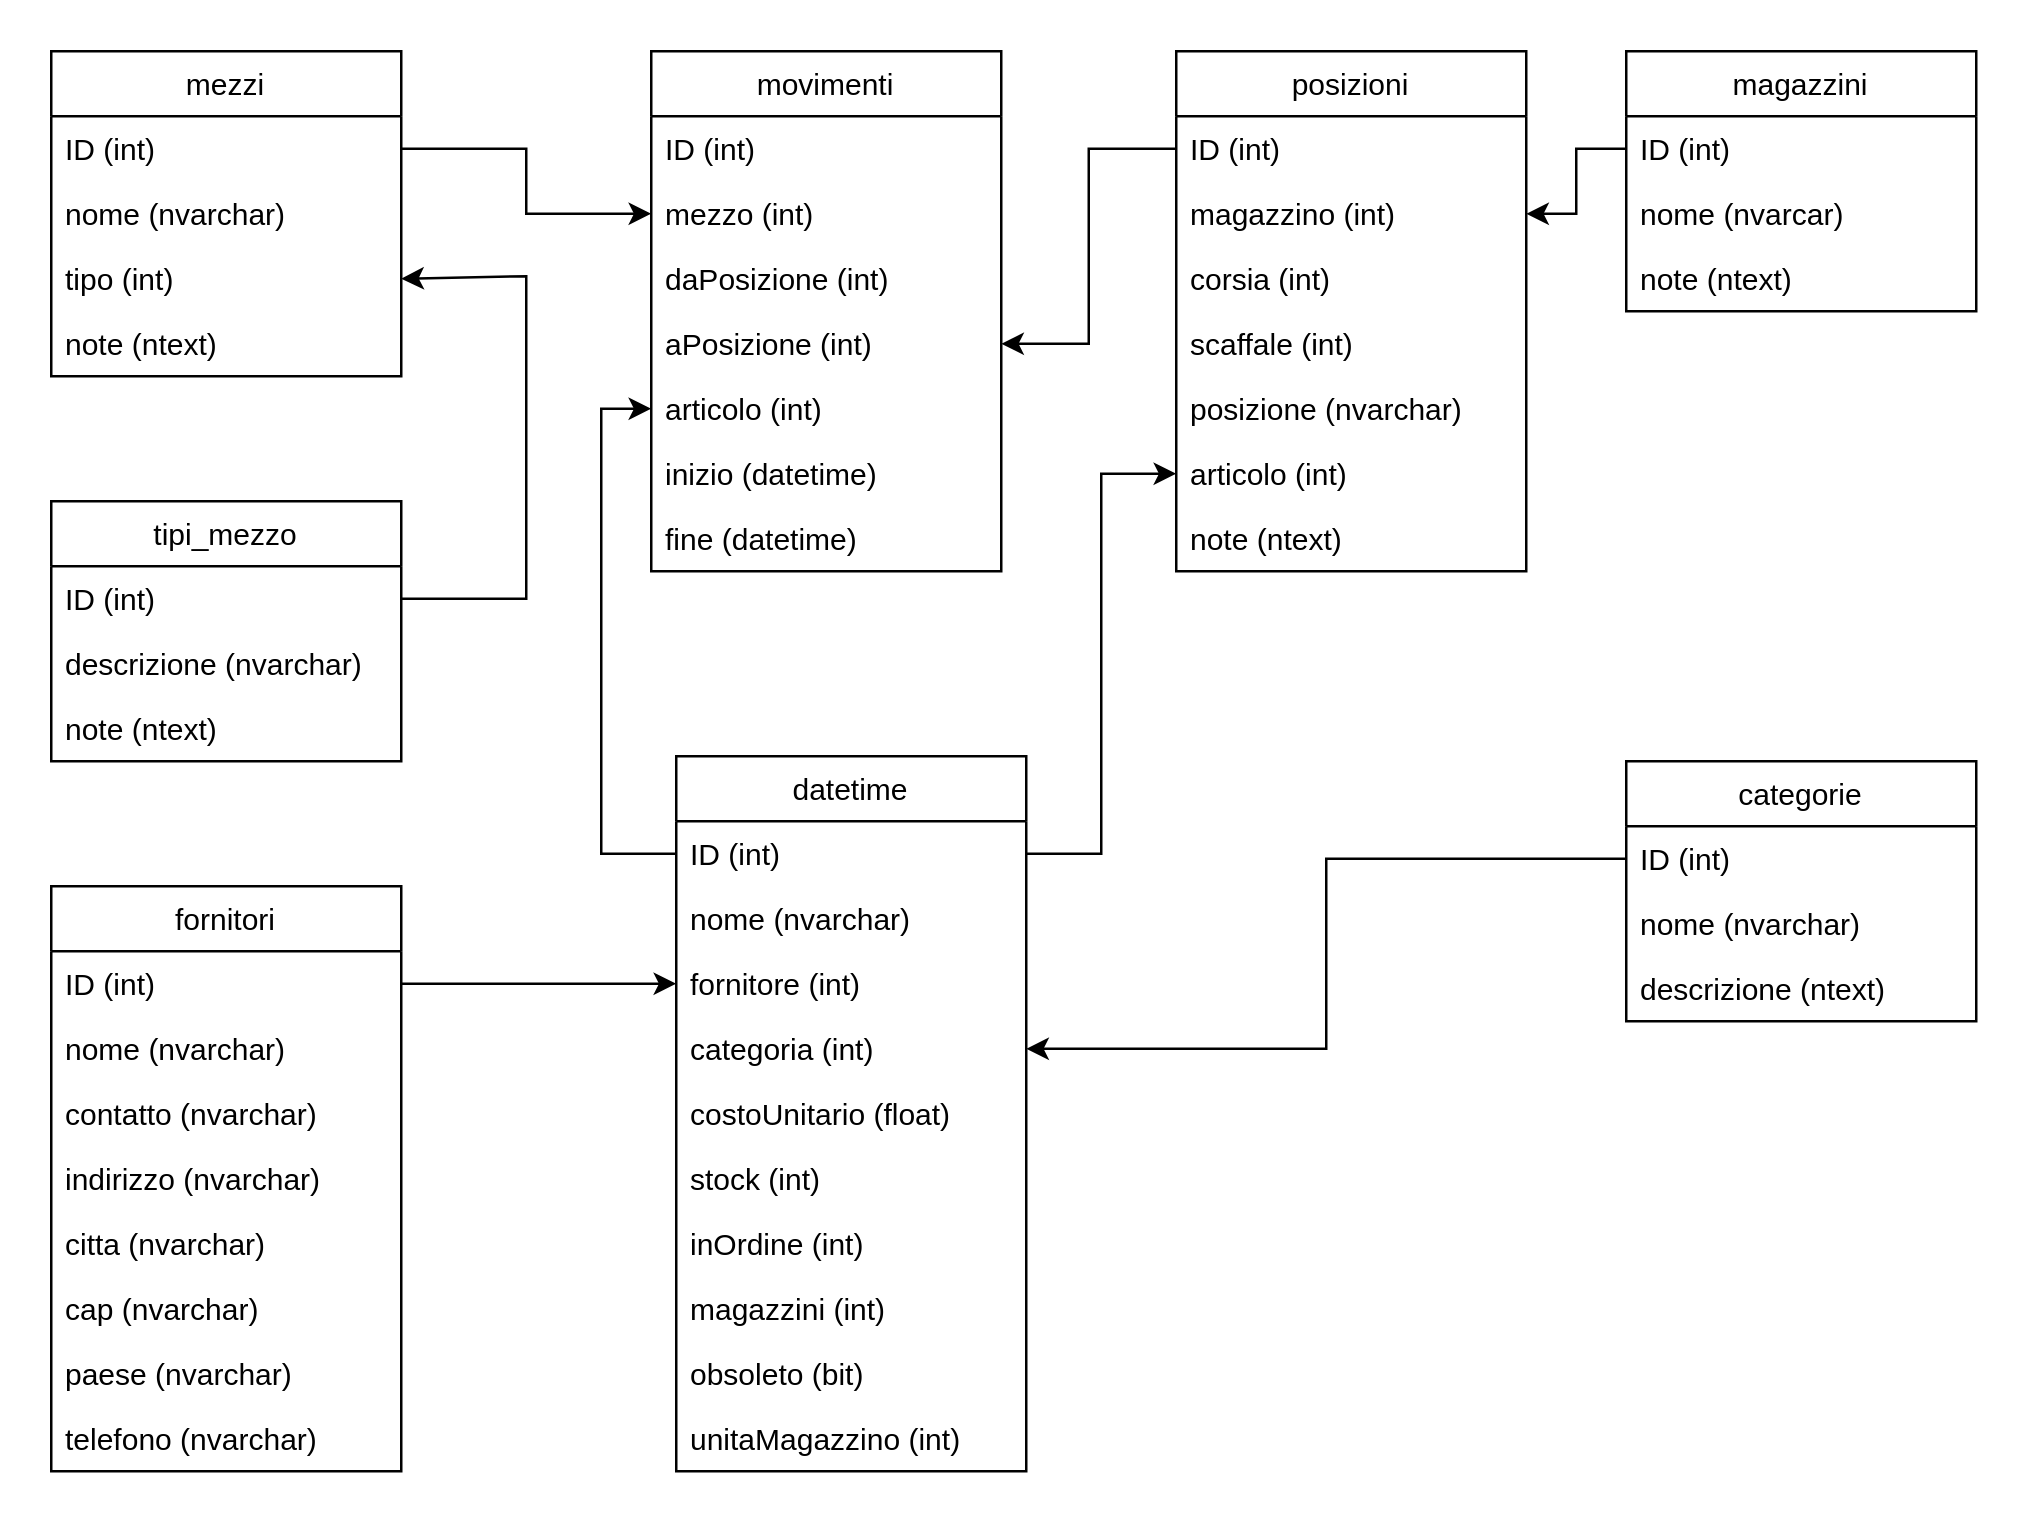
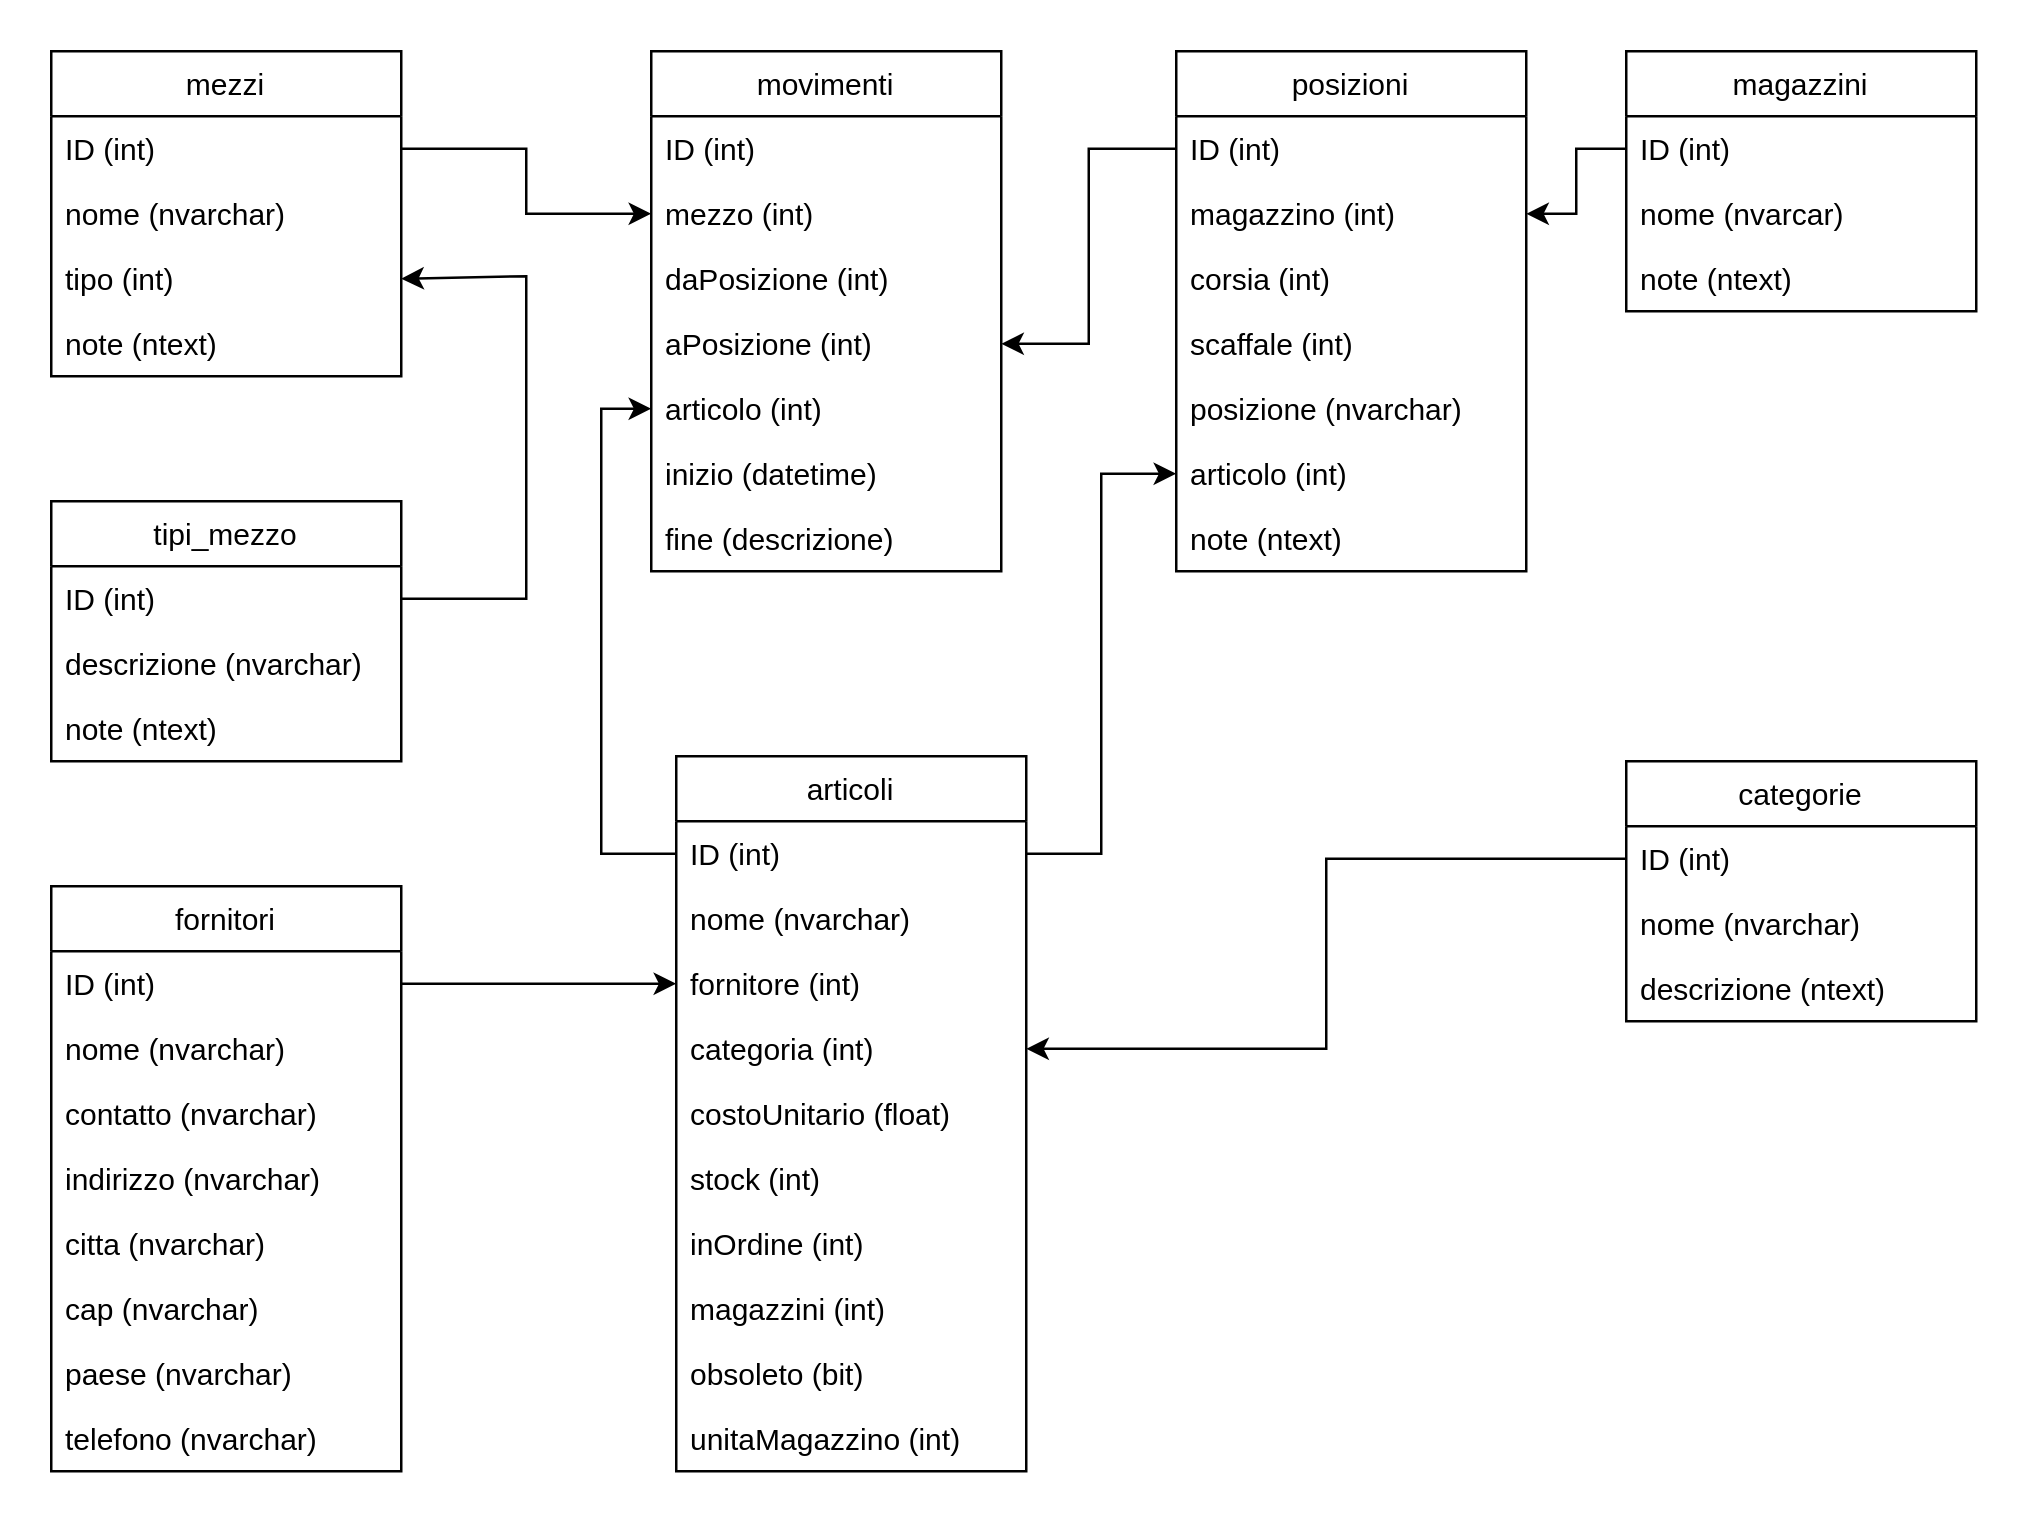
node "fine (datetime)": label "fine (datetime)" -> "fine (descrizione)"
node "datetime": label "datetime" -> "articoli"
